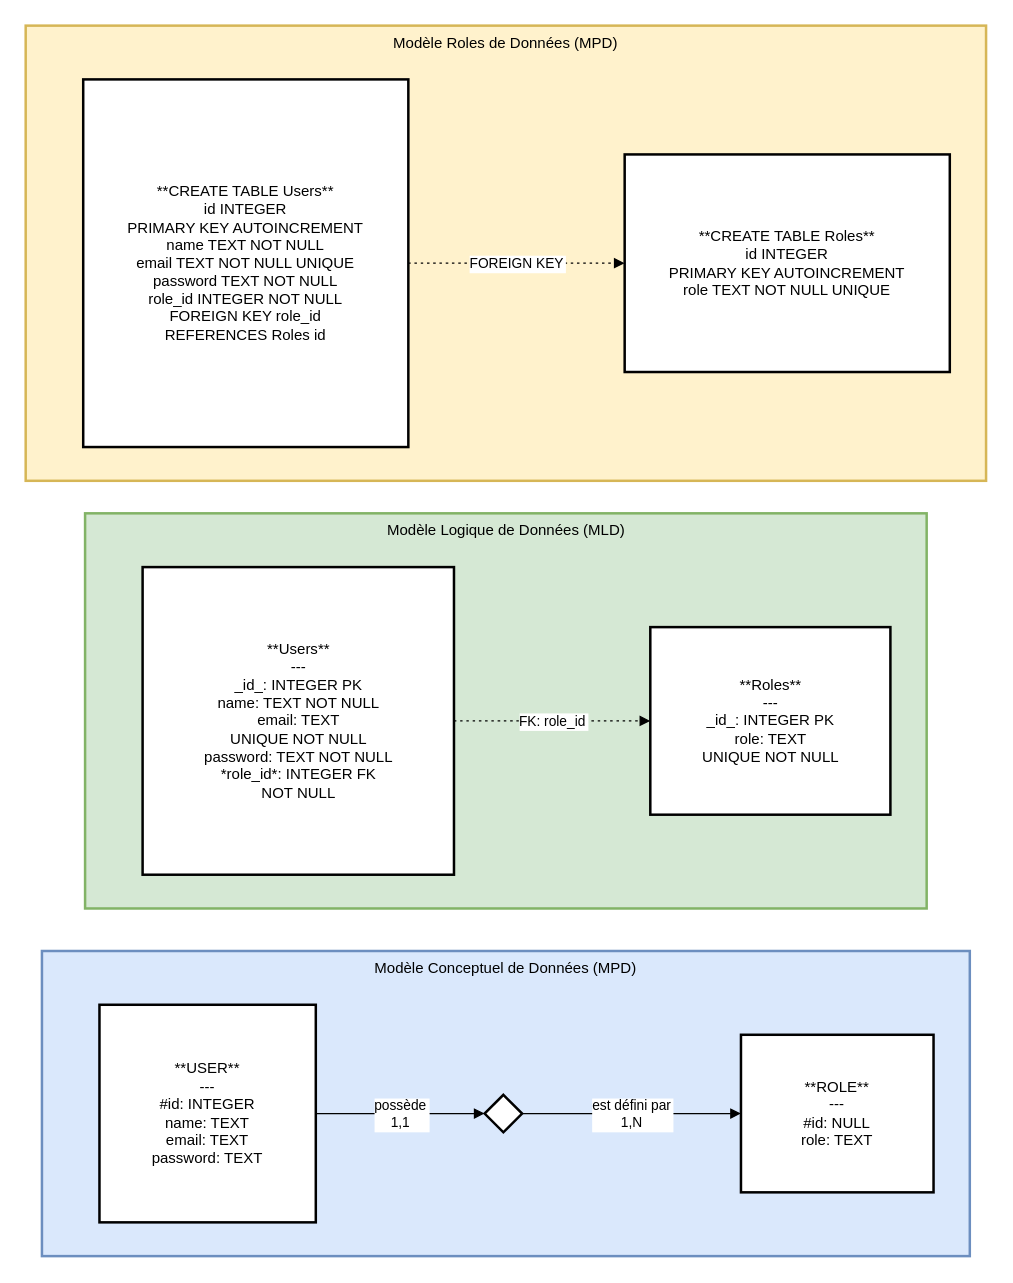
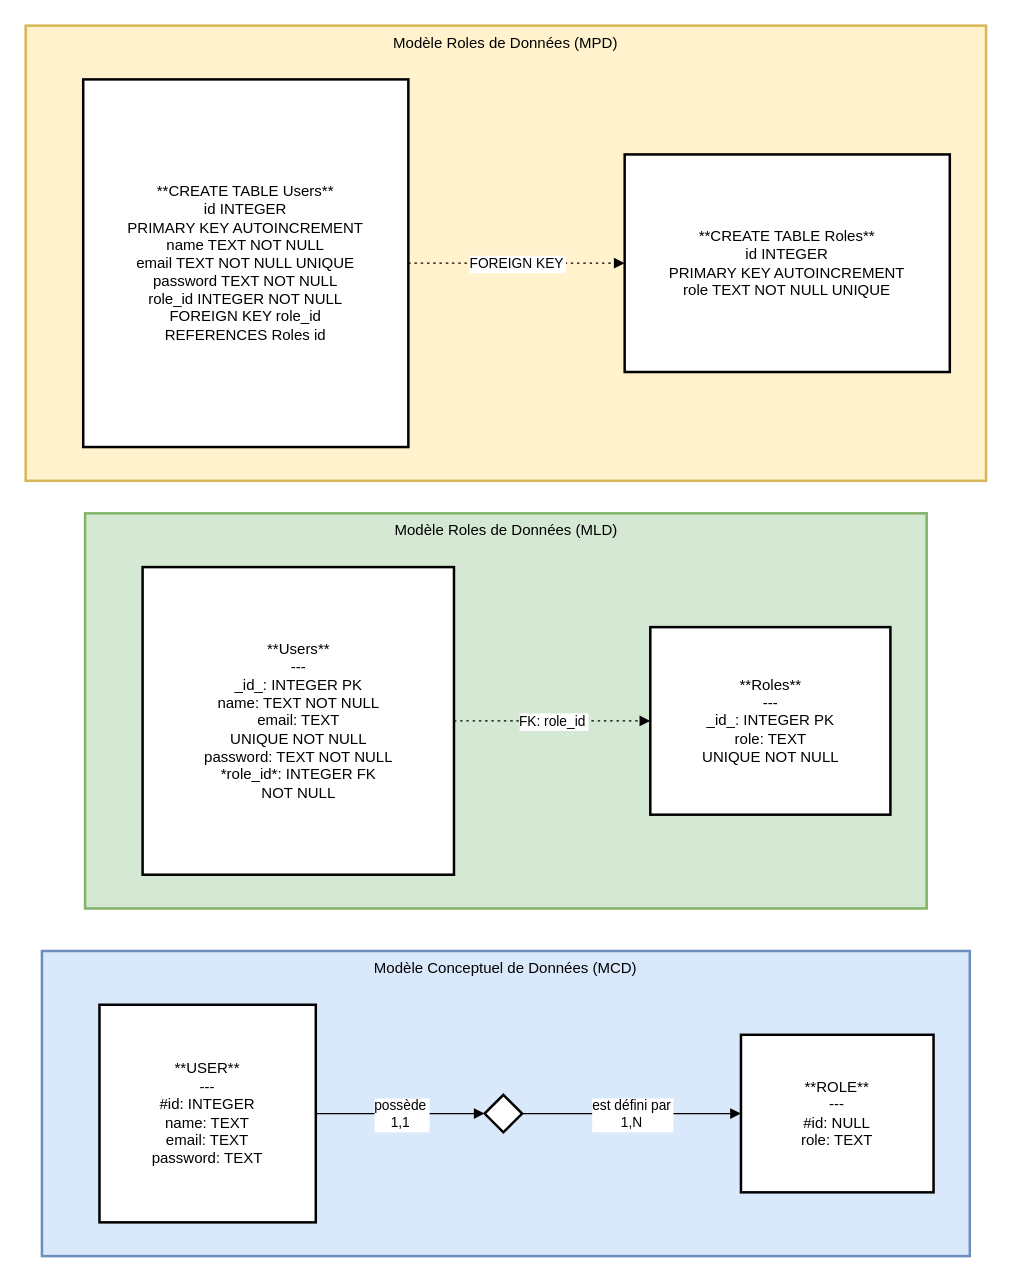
node "Modèle Logique de Données (MLD)": label "Modèle Logique de Données (MLD)" -> "Modèle Roles de Données (MLD)"
node "Modèle Conceptuel de Données (MPD)": label "Modèle Conceptuel de Données (MPD)" -> "Modèle Conceptuel de Données (MCD)"
